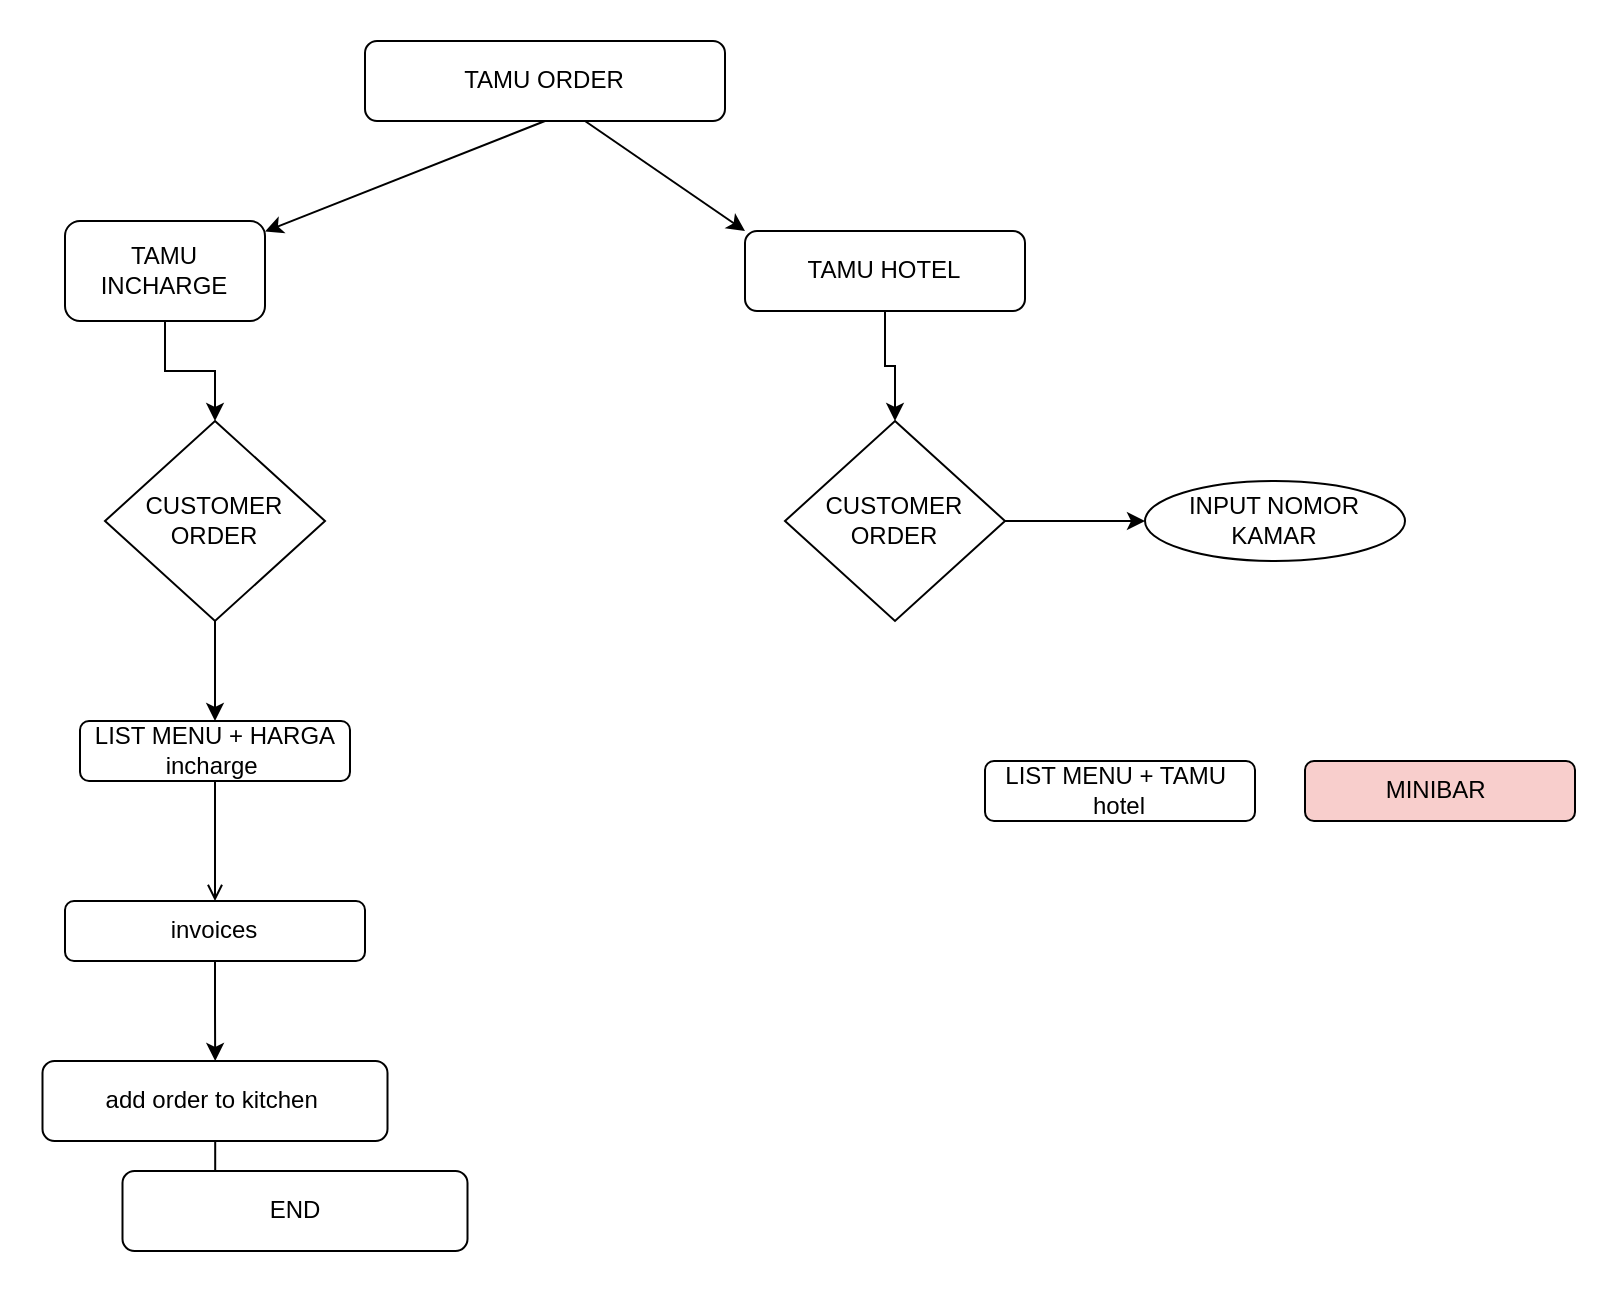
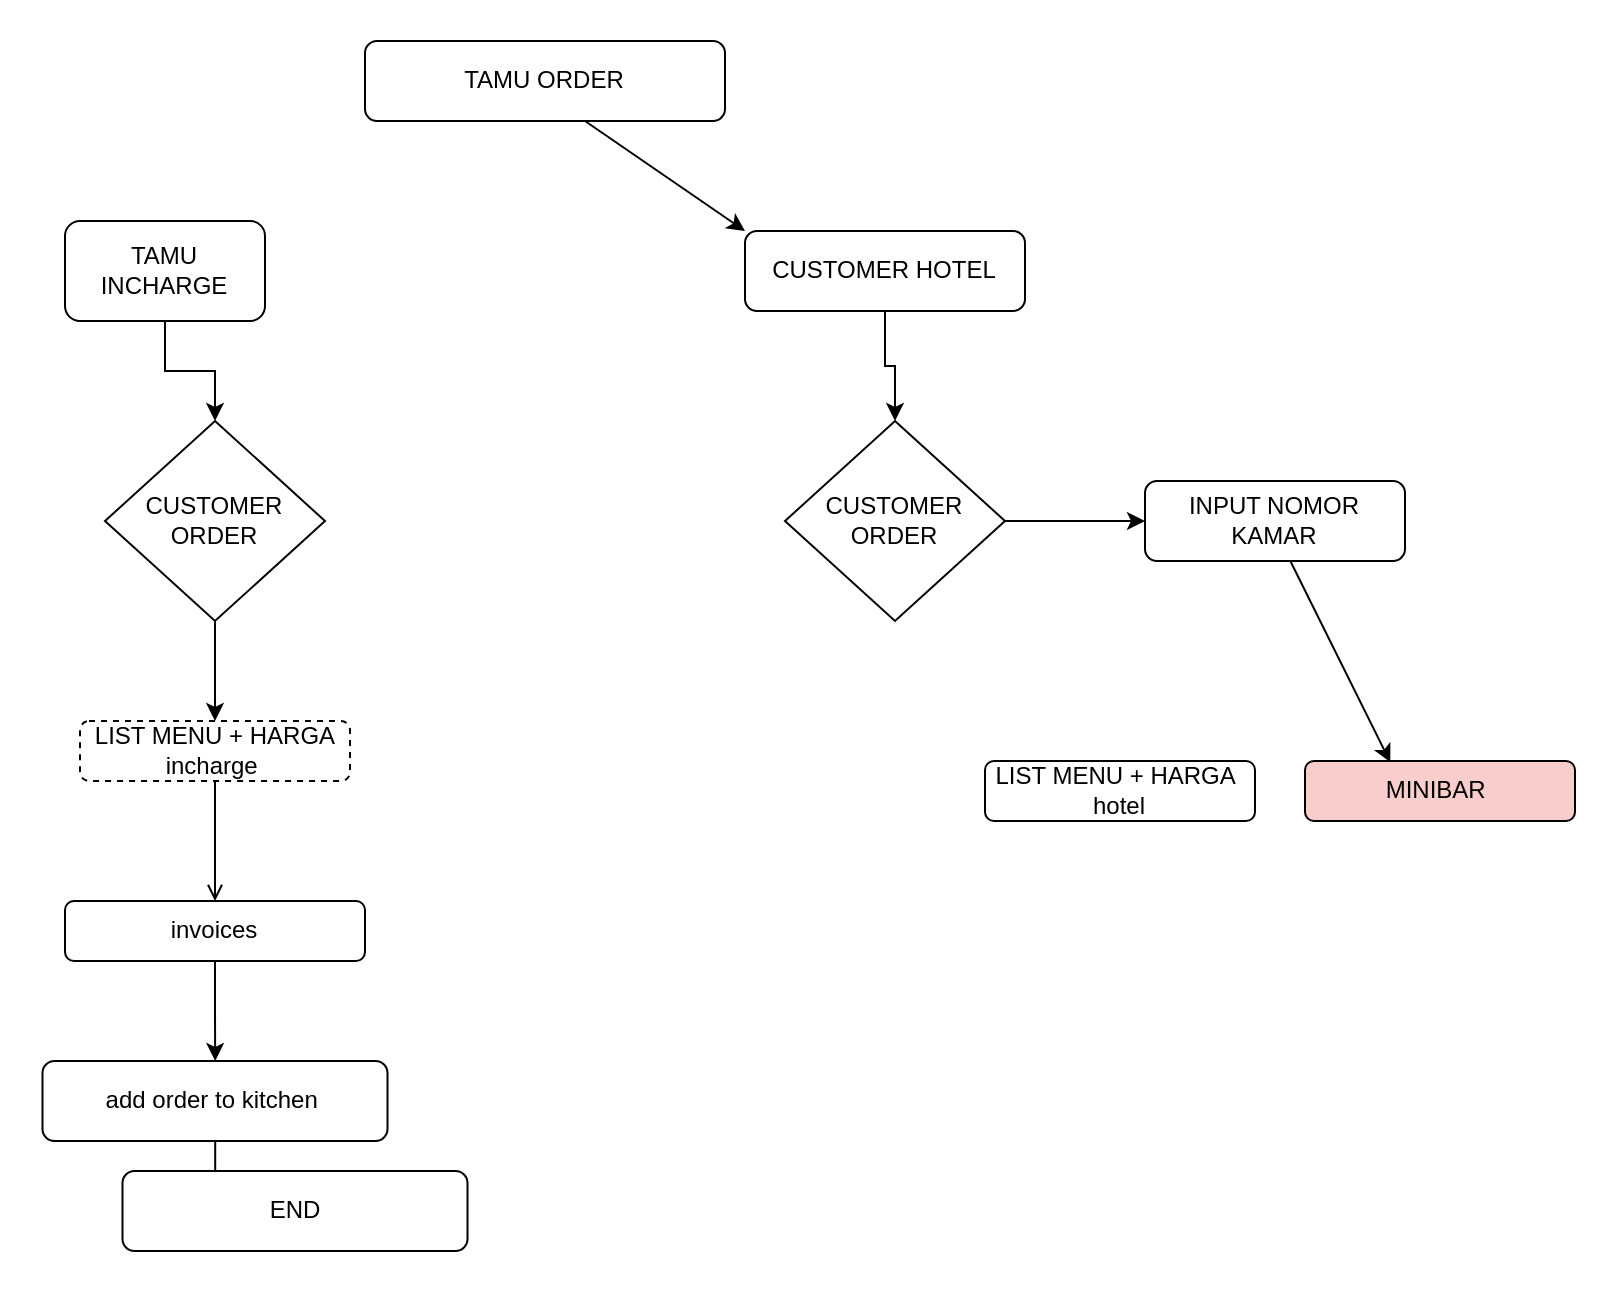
edge "TAMU ORDER" -> "TAMU INCHARGE": removed
node "TAMU HOTEL": label "TAMU HOTEL" -> "CUSTOMER HOTEL"
node "INPUT NOMOR KAMAR": shape ellipse -> rounded rectangle
edge "INPUT NOMOR KAMAR" -> "MINIBAR": added
node "LIST MENU + HARGA incharge": style solid -> dashed
node "LIST MENU + TAMU hotel": label "LIST MENU + TAMU hotel" -> "LIST MENU + HARGA hotel"
